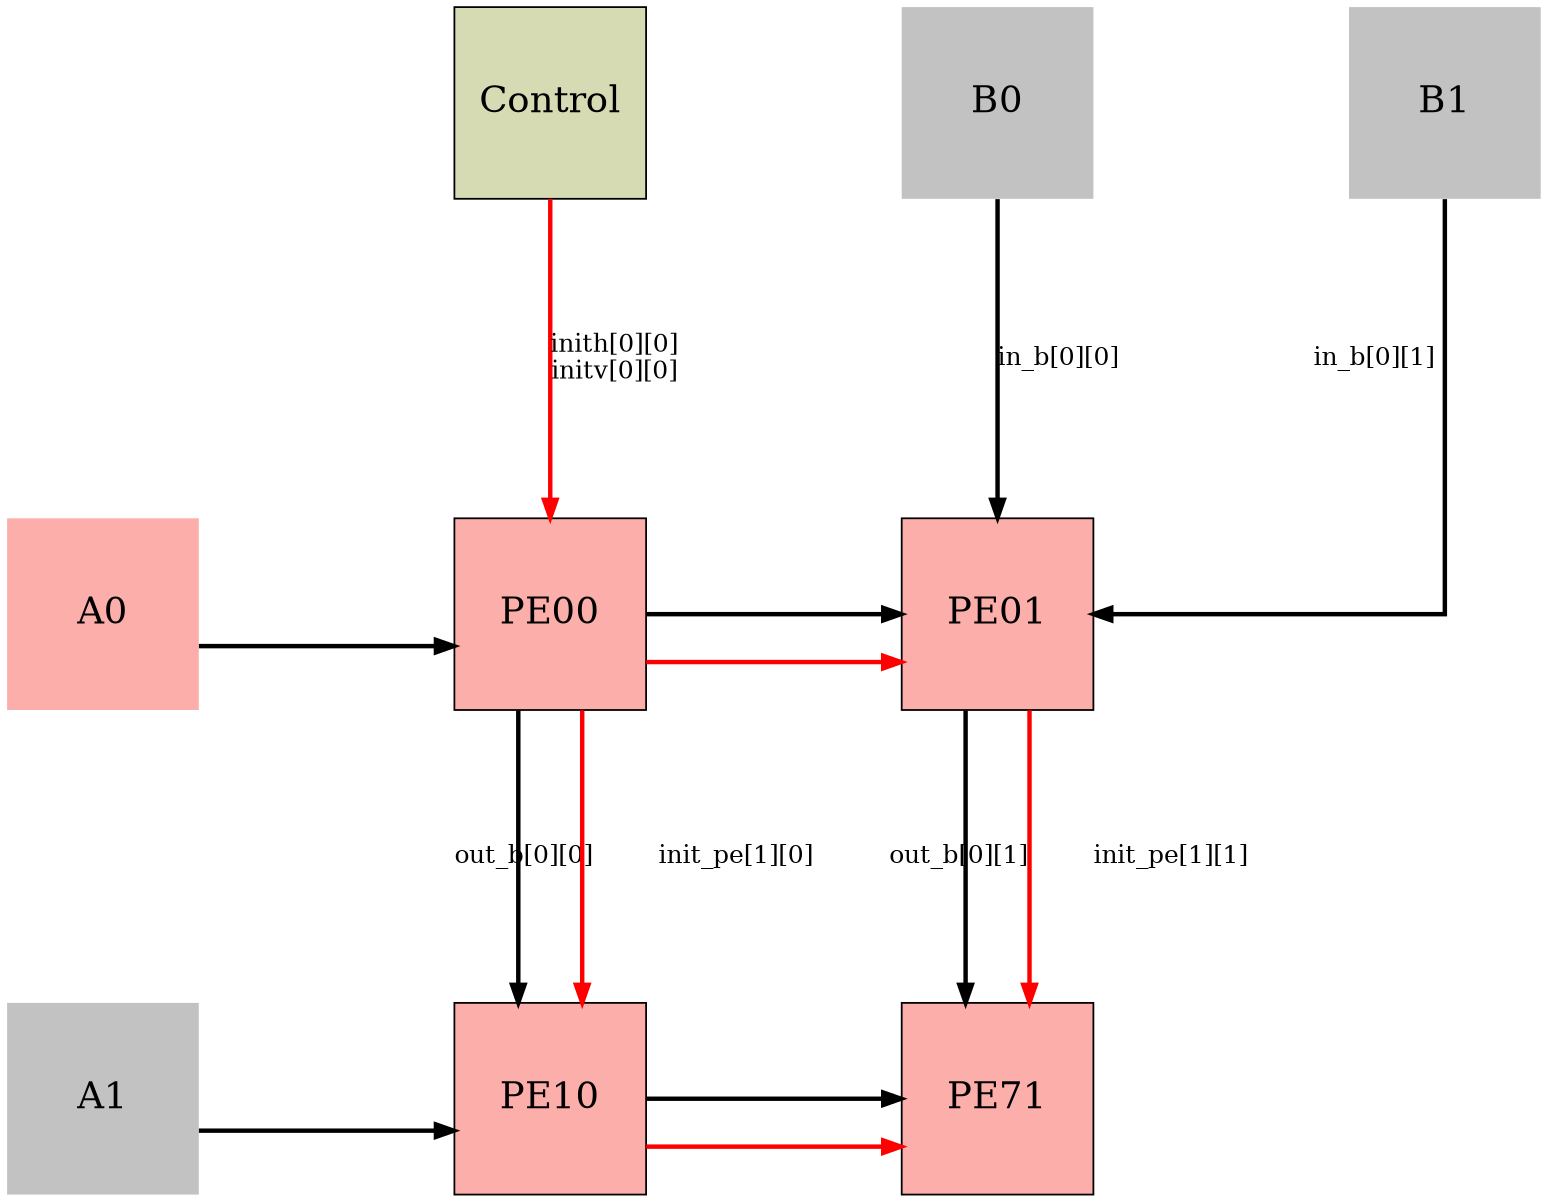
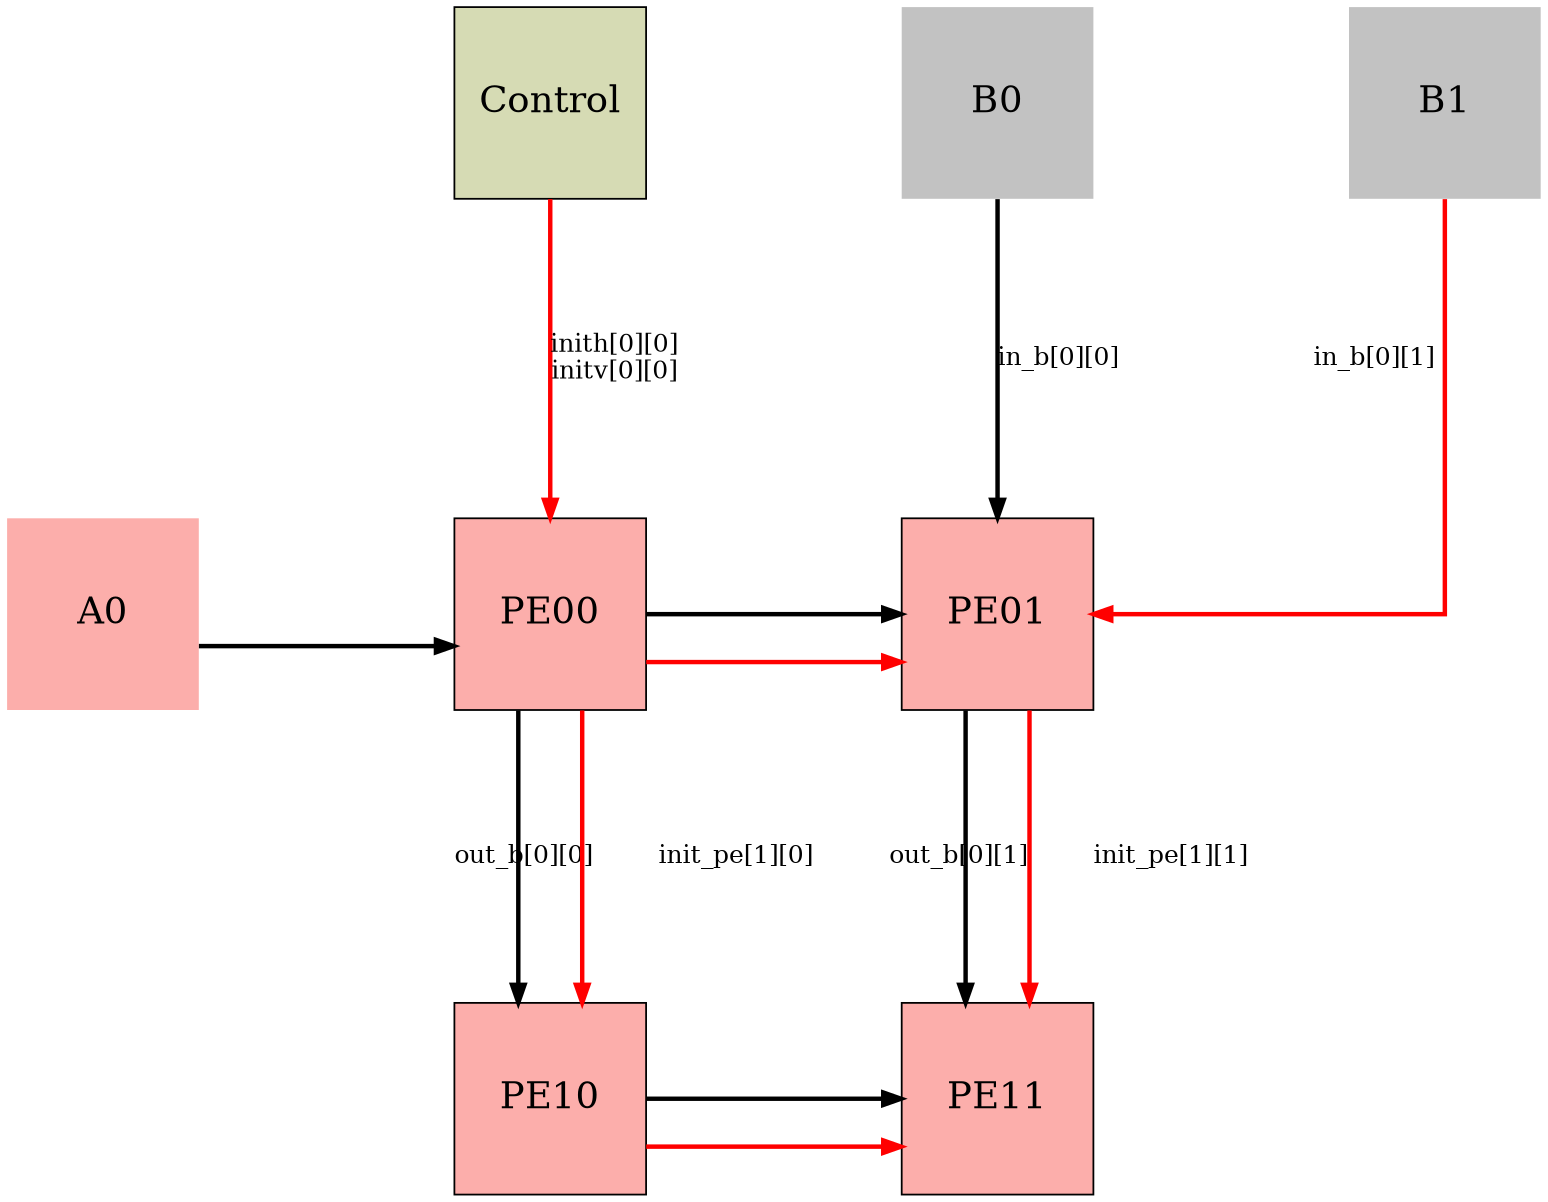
edge "B1" -> "PE01": color black -> red
node "A1": removed
node "PE71": label "PE71" -> "PE11"
